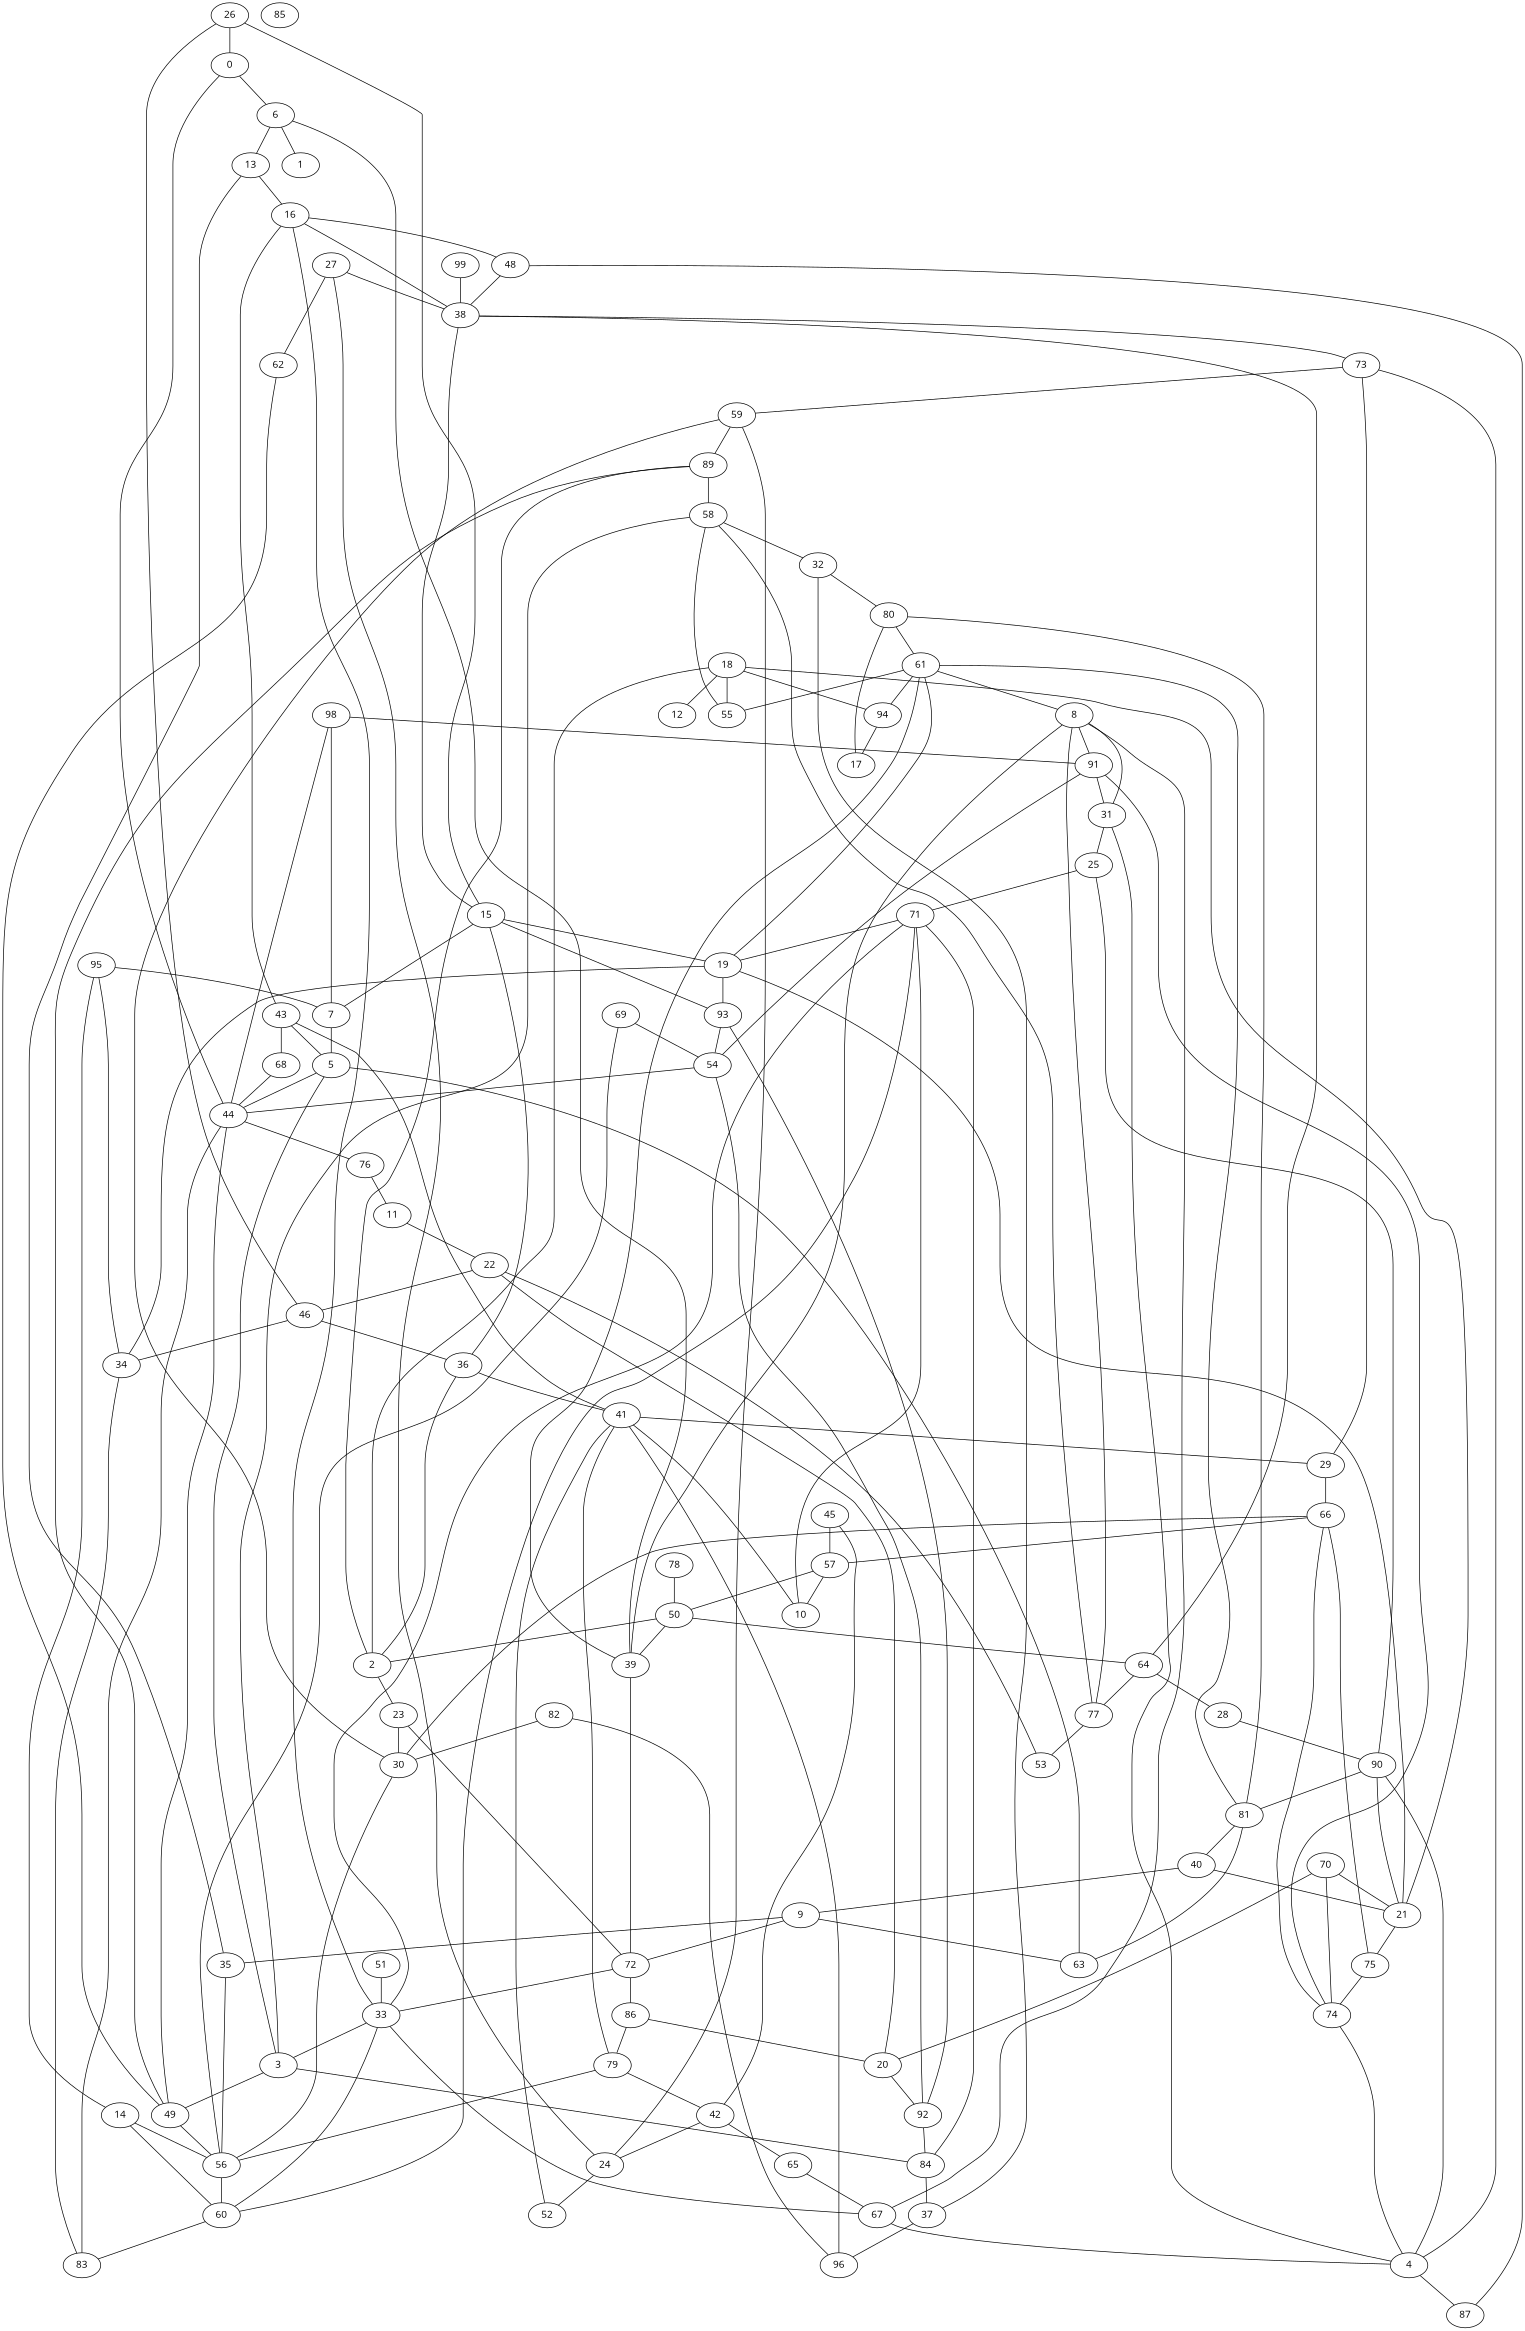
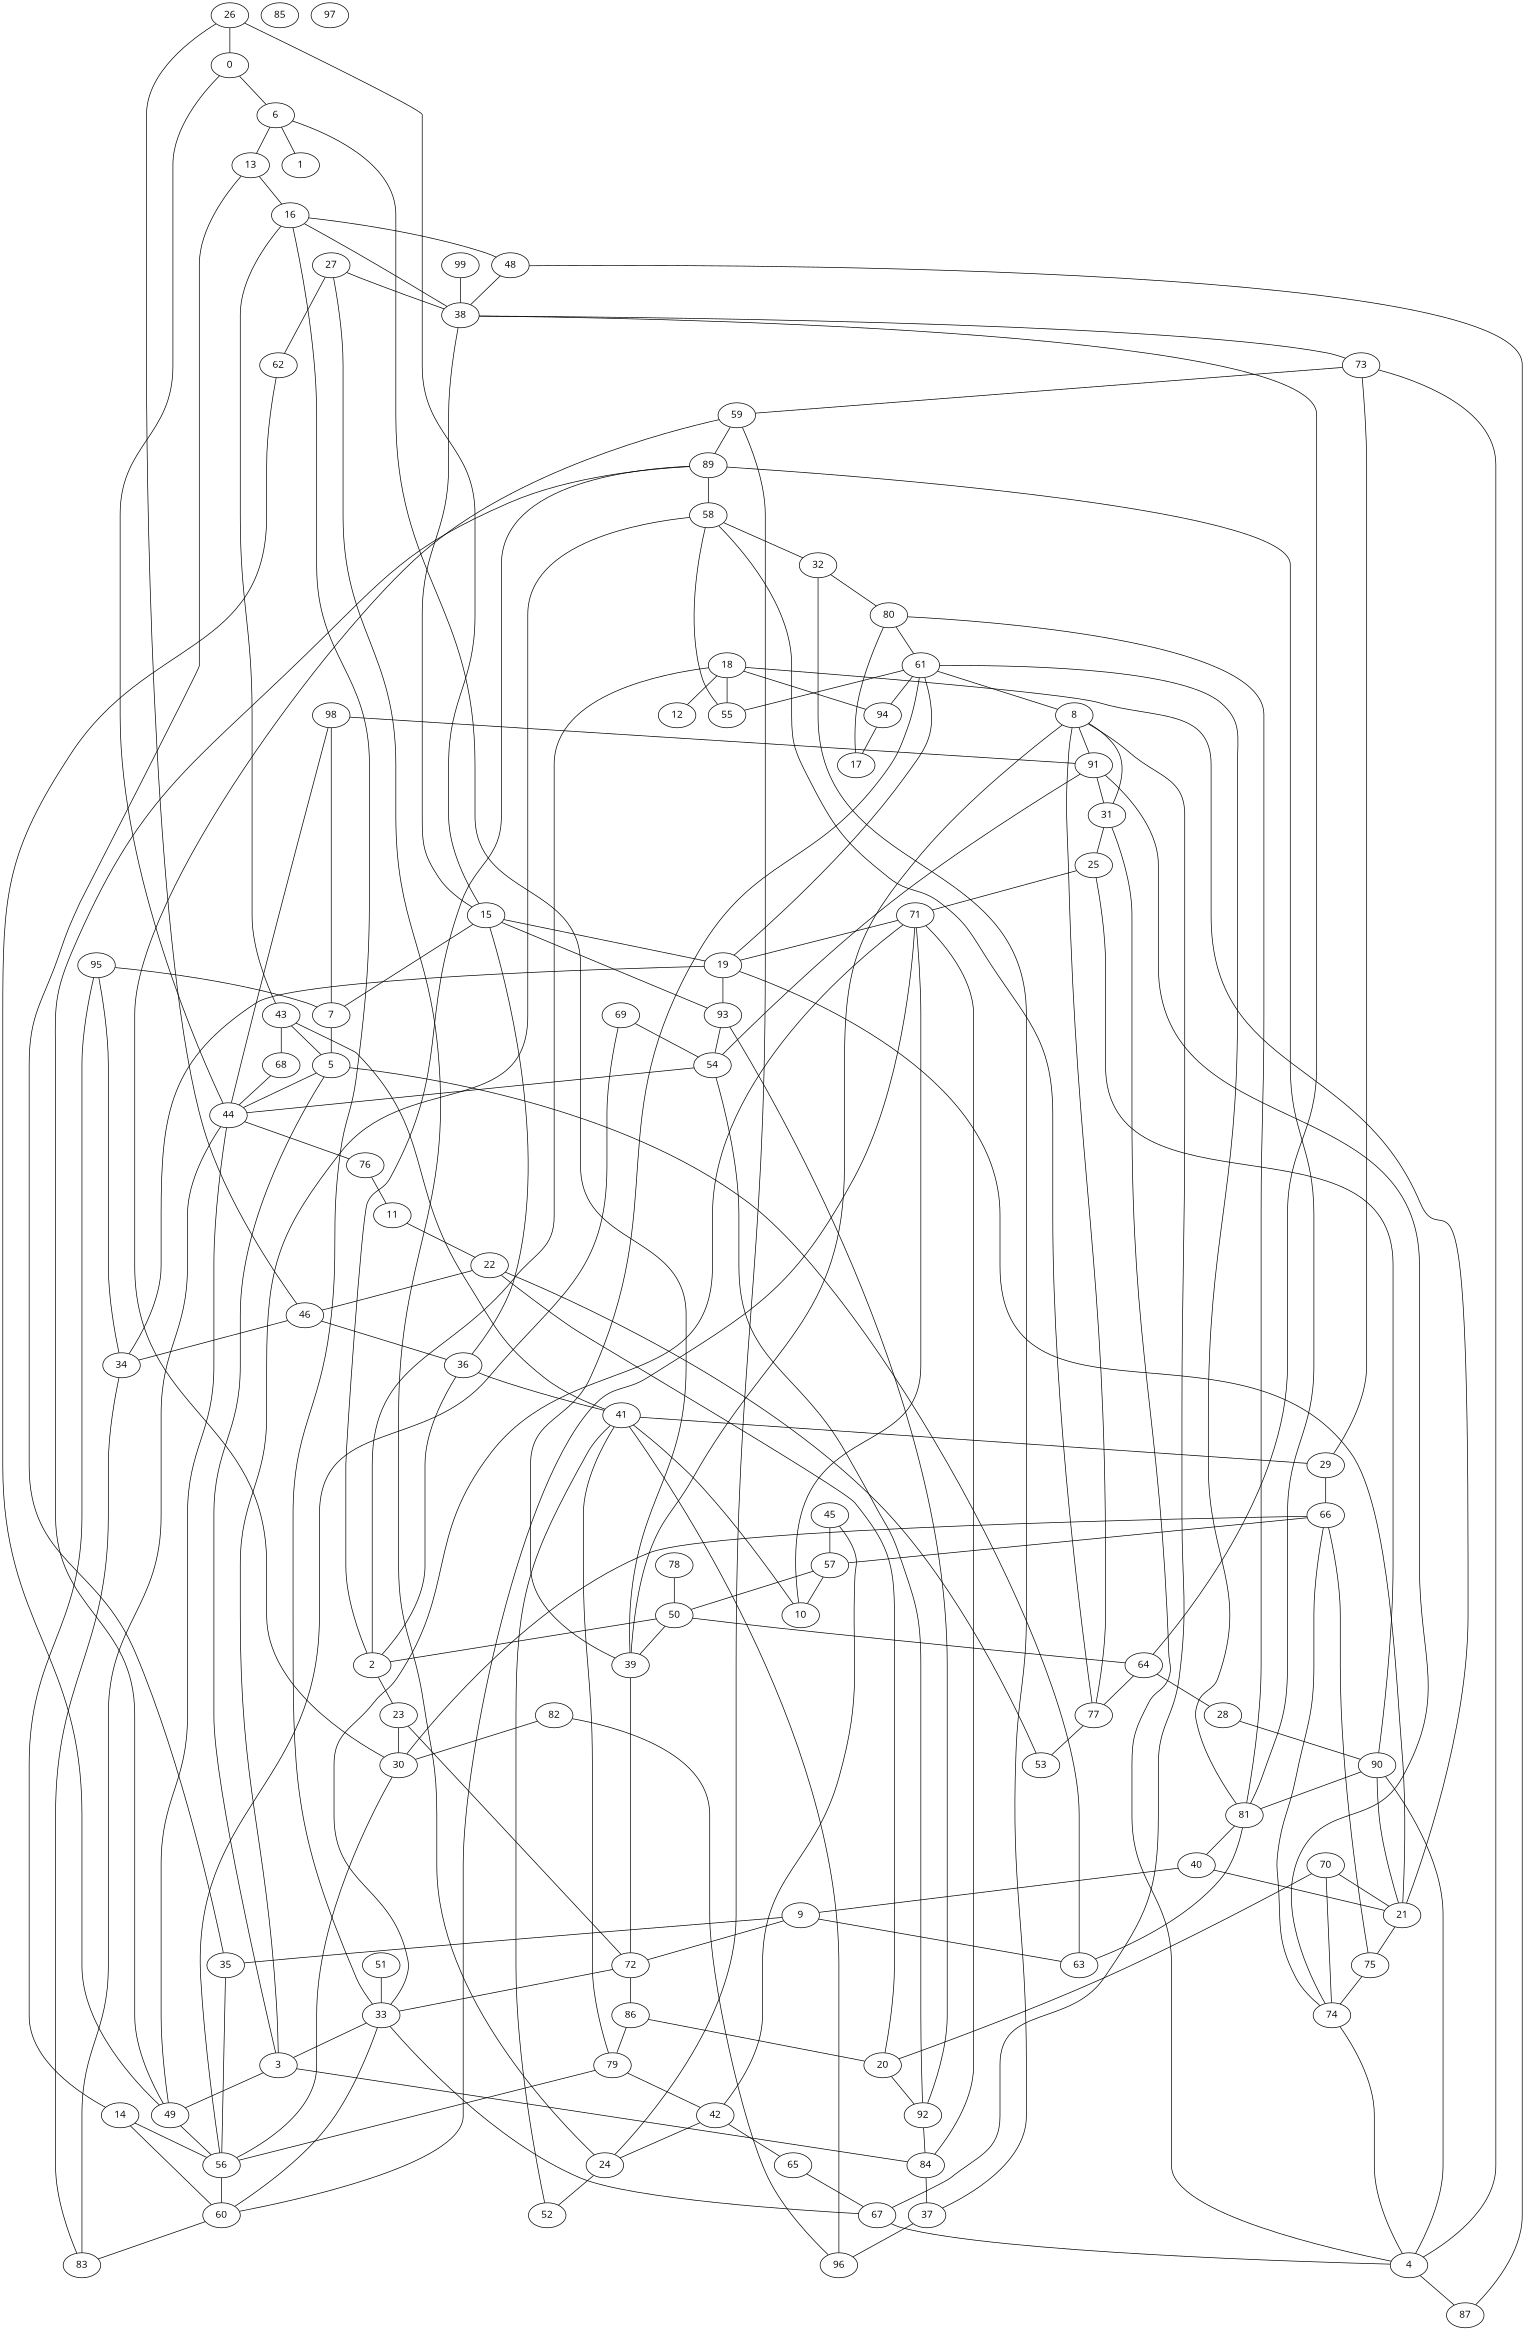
node "97": added
edge "89" -- "81": added
